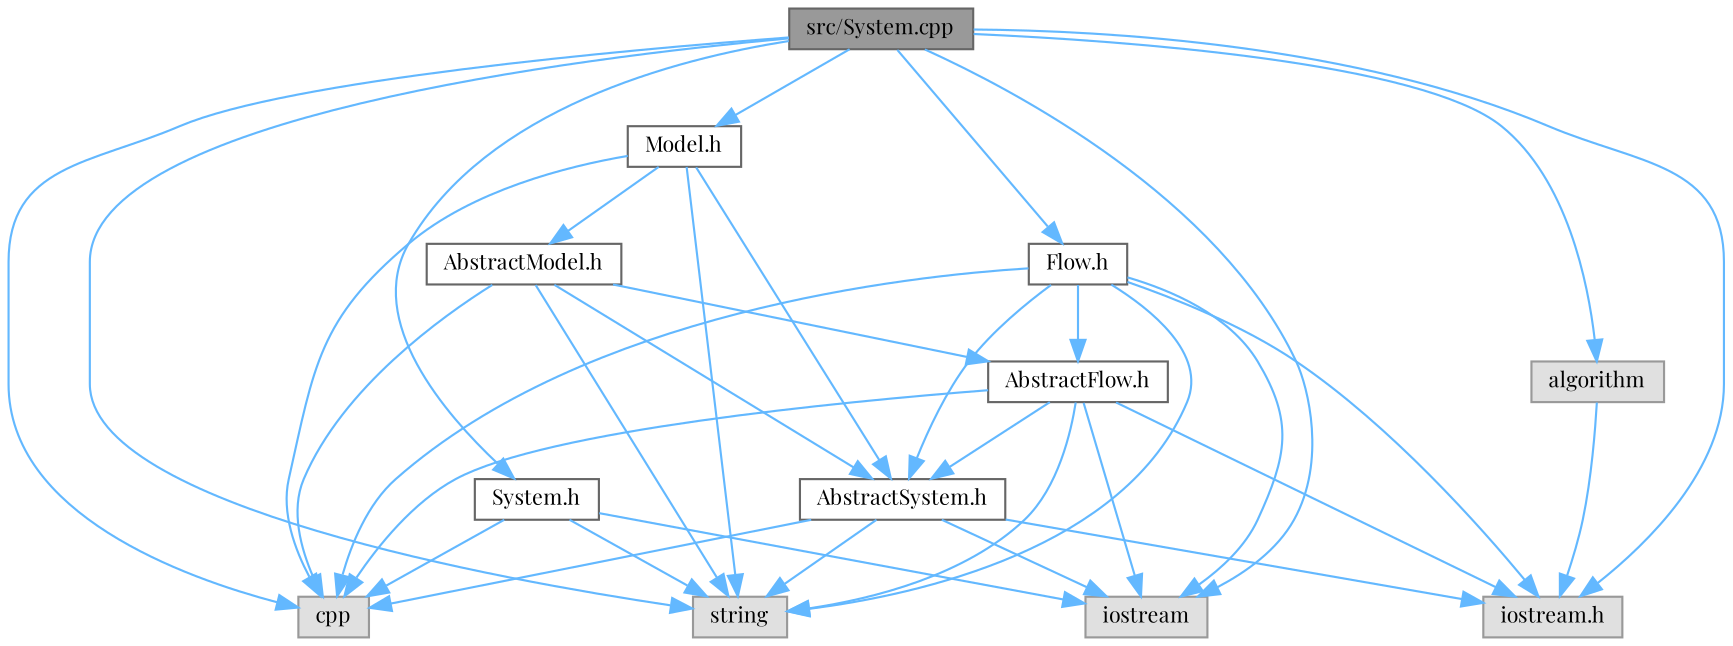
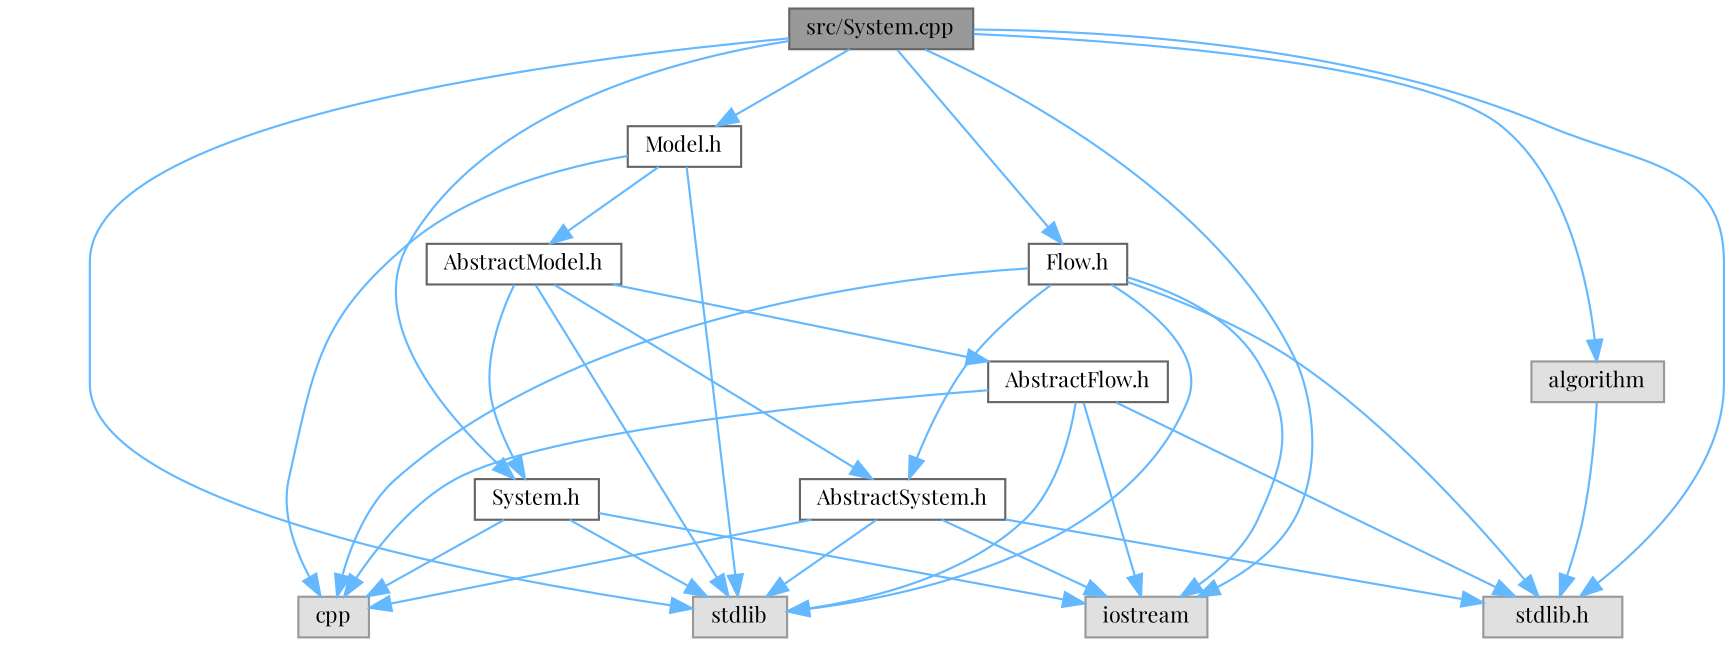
edge "src/System.cpp" -> "cpp": removed
edge "Model.h" -> "AbstractSystem.h": removed
edge "Flow.h" -> "AbstractFlow.h": removed
edge "AbstractModel.h" -> "cpp": now "AbstractModel.h" -> "System.h"
edge "AbstractFlow.h" -> "AbstractSystem.h": removed
node "string": label "string" -> "stdlib"
node "iostream.h": label "iostream.h" -> "stdlib.h"
